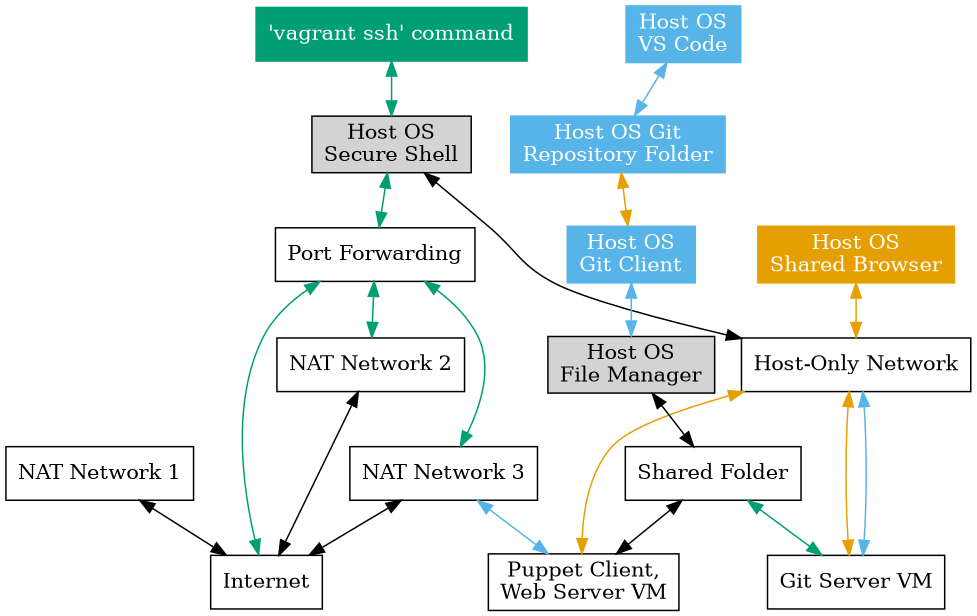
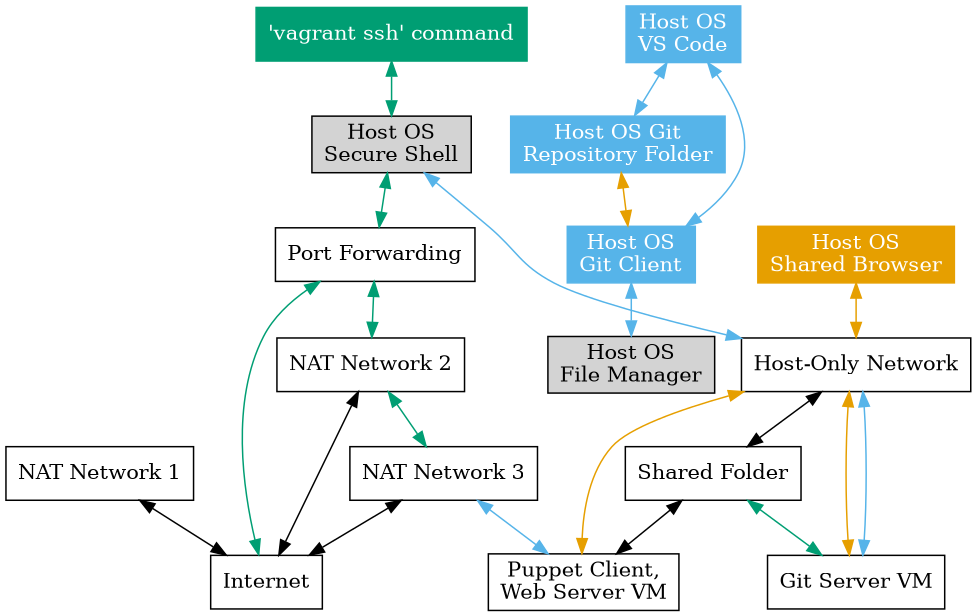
edge "Host OS VS Code" -- "Host OS Git Client": added
edge "Host OS Secure Shell" -- "Host-Only Network": color black -> #56b4e9
edge "Port Forwarding" -- "NAT Network 3": now "NAT Network 2" -- "NAT Network 3"
edge "Host OS File Manager" -- "Shared Folder": now "Host-Only Network" -- "Shared Folder"
